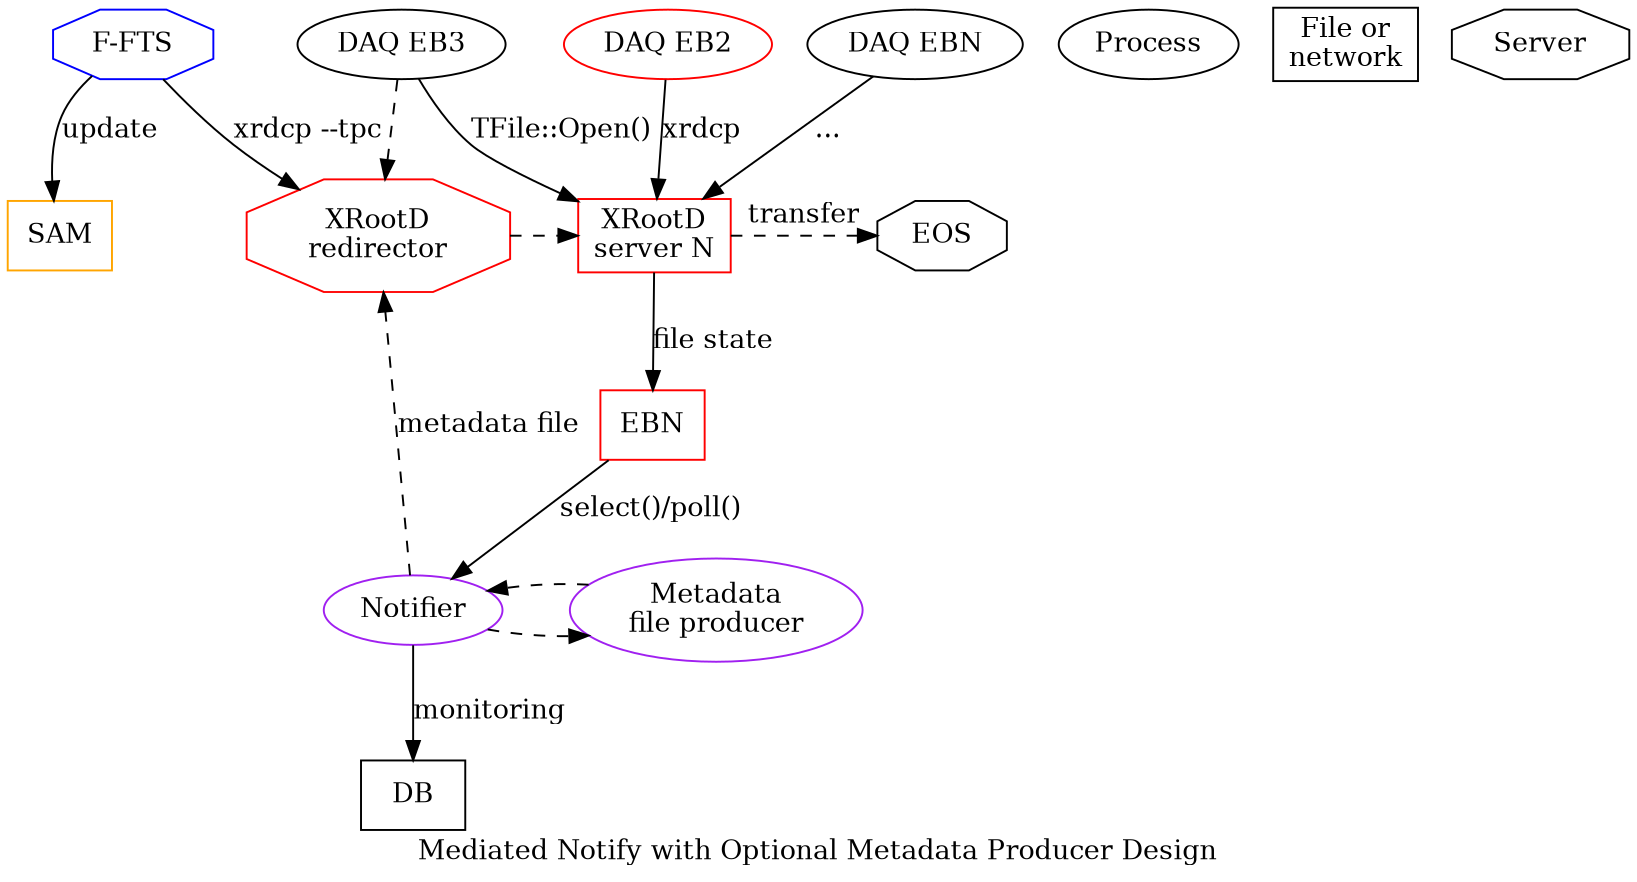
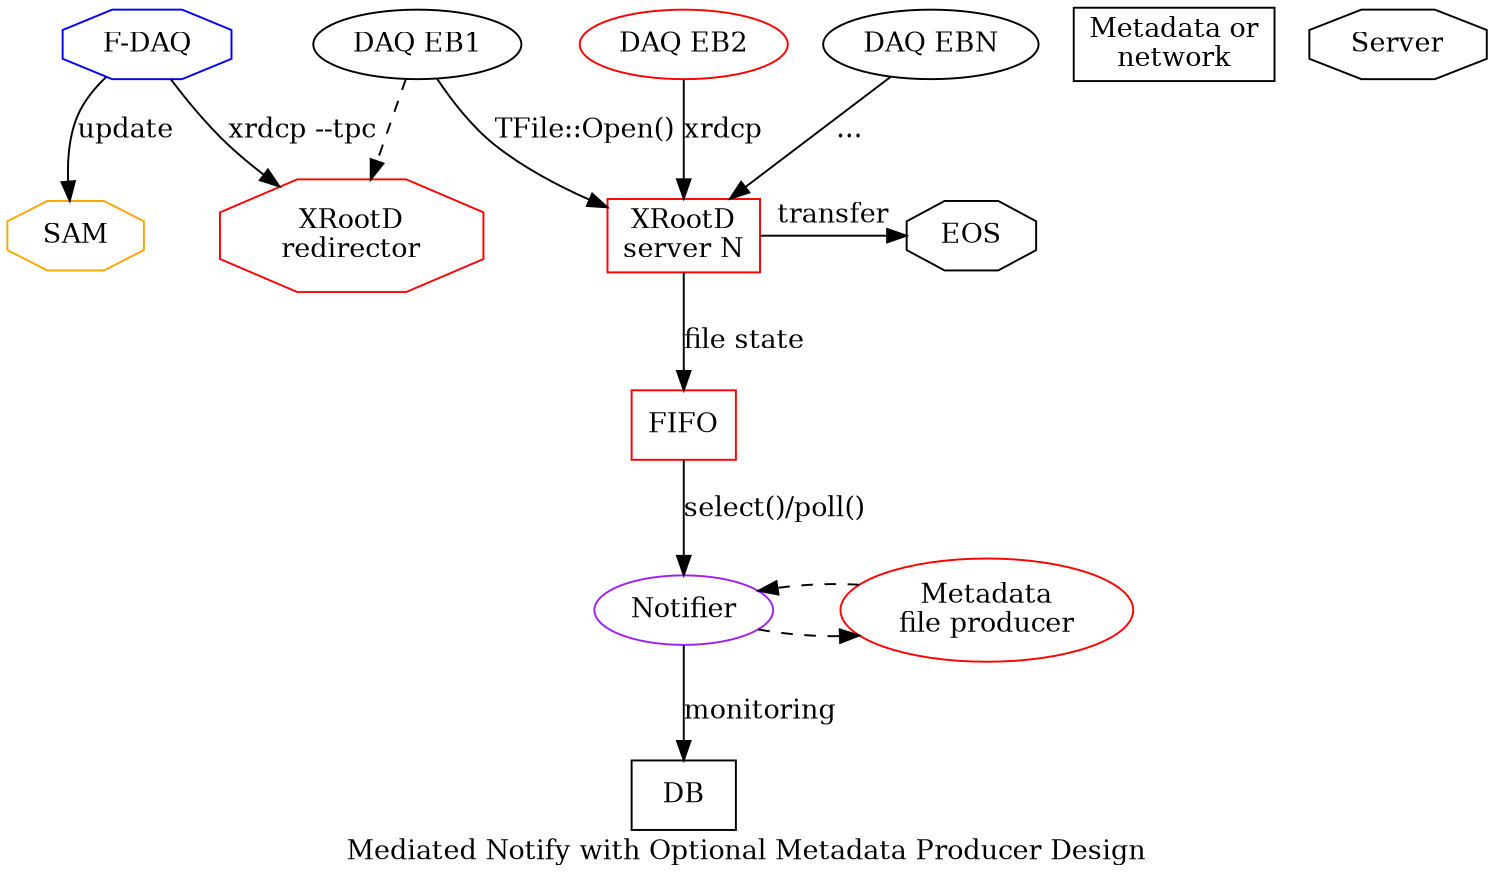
node "F-FTS": label "F-FTS" -> "F-DAQ"
node "DAQ EB3": label "DAQ EB3" -> "DAQ EB1"
node "Process": removed
node "File or network": label "File or network" -> "Metadata or network"
node "SAM": shape box -> octagon
edge "XRootD redirector" -> "XRootD server N": removed
edge "XRootD server N" -> "EOS": style dashed -> solid
node "EBN": label "EBN" -> "FIFO"
edge "Notifier" -> "XRootD redirector": removed, label "metadata file"
node "Metadata file producer": color purple -> red
